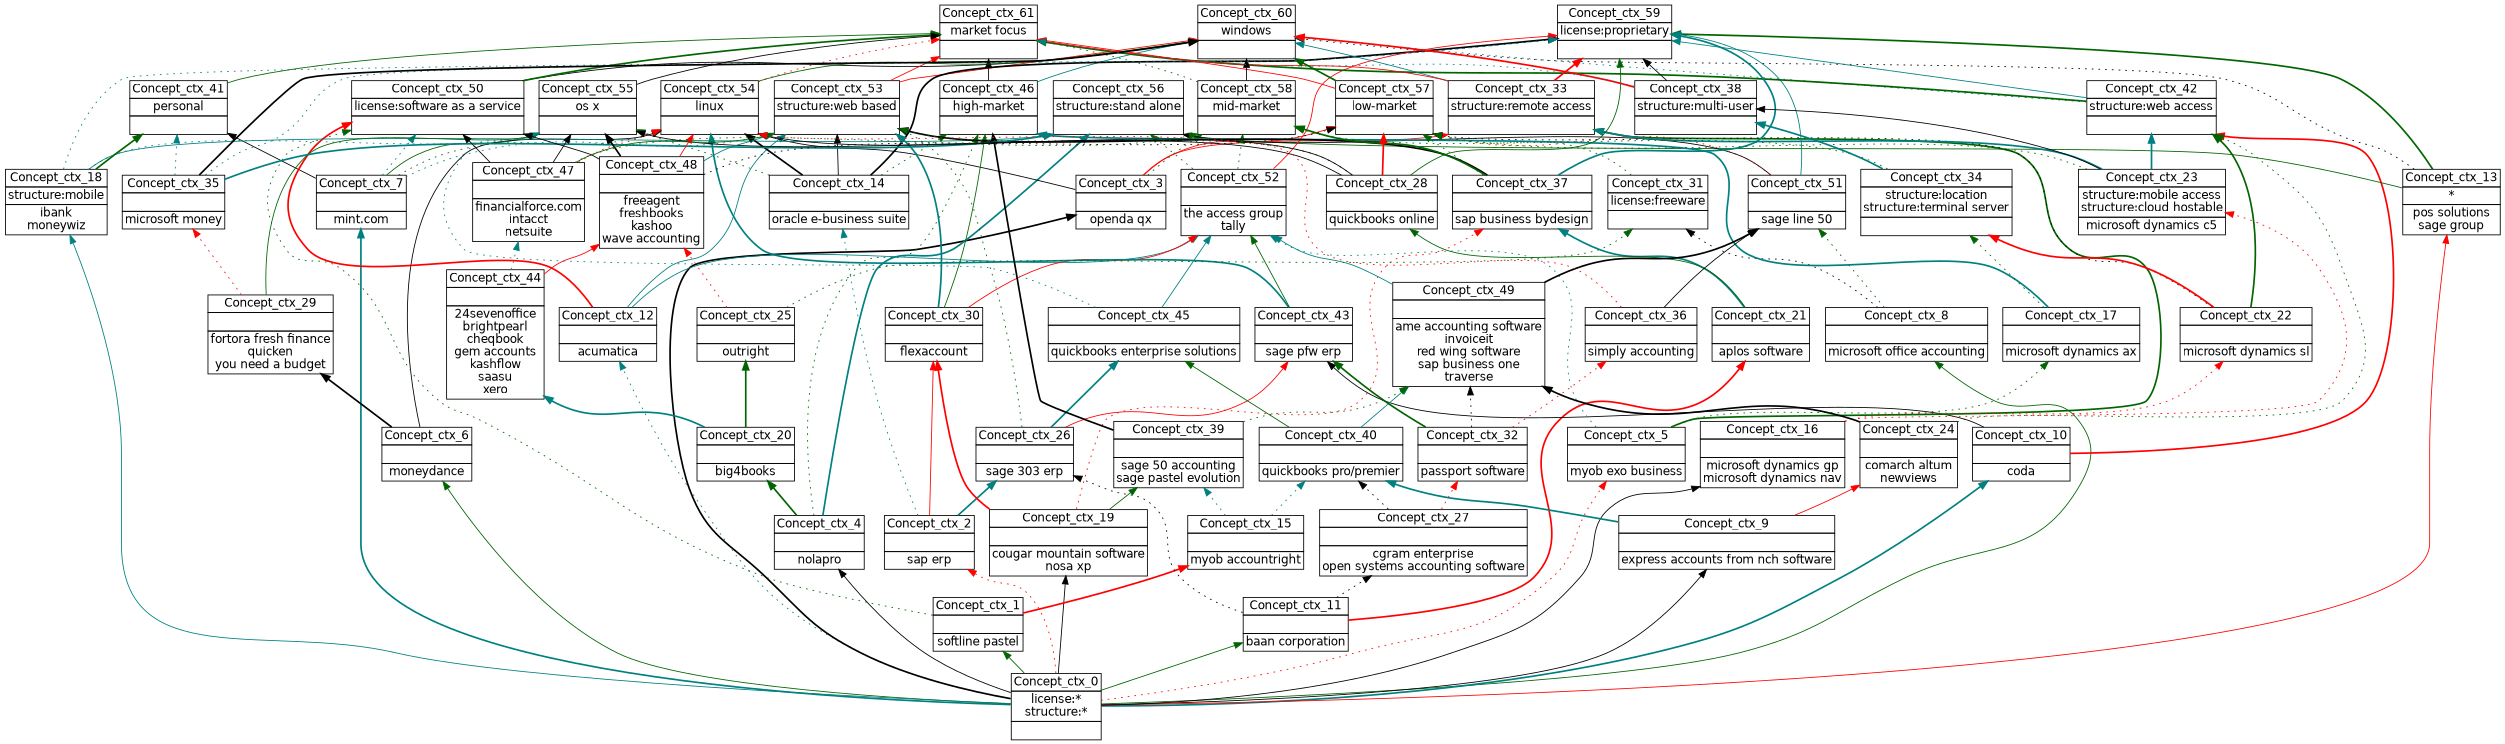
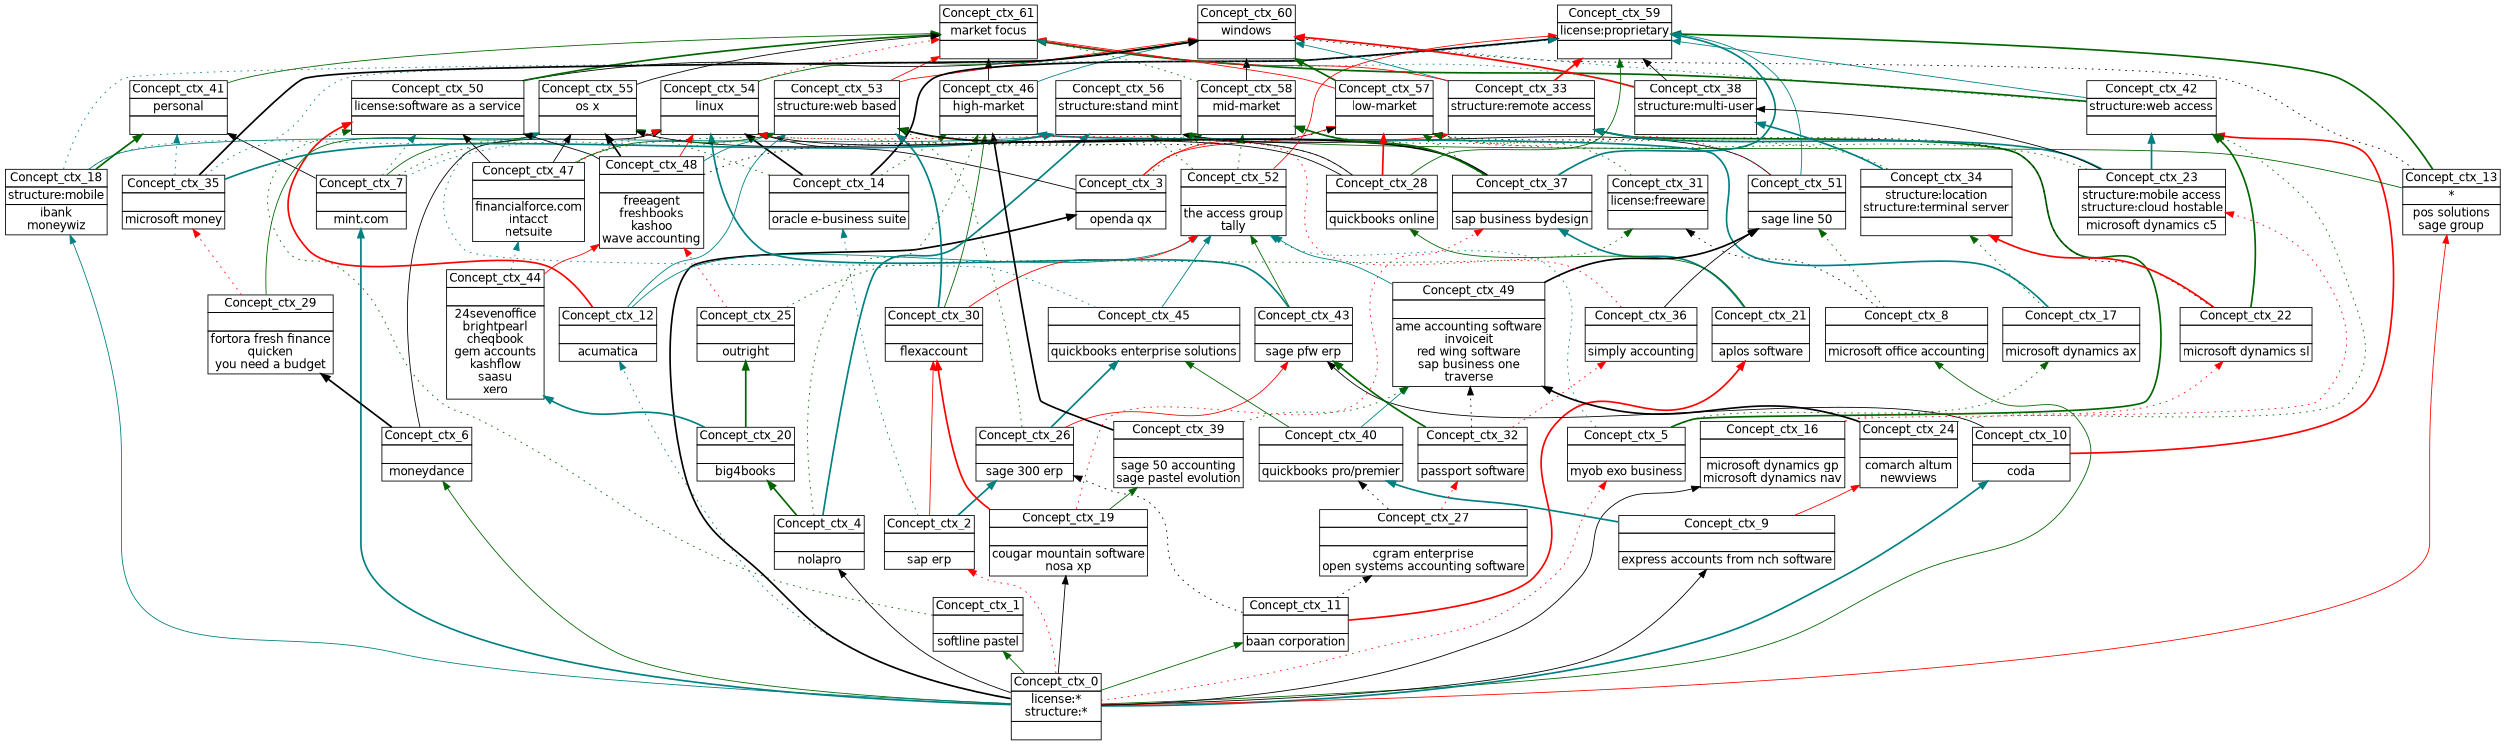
node "Concept_ctx_56": text "structure:stand alone" -> "structure:stand mint"
edge "Concept_ctx_14" -> "Concept_ctx_53": removed
node "Concept_ctx_26": text "sage 303 erp" -> "sage 300 erp"
node "Concept_ctx_15": removed
